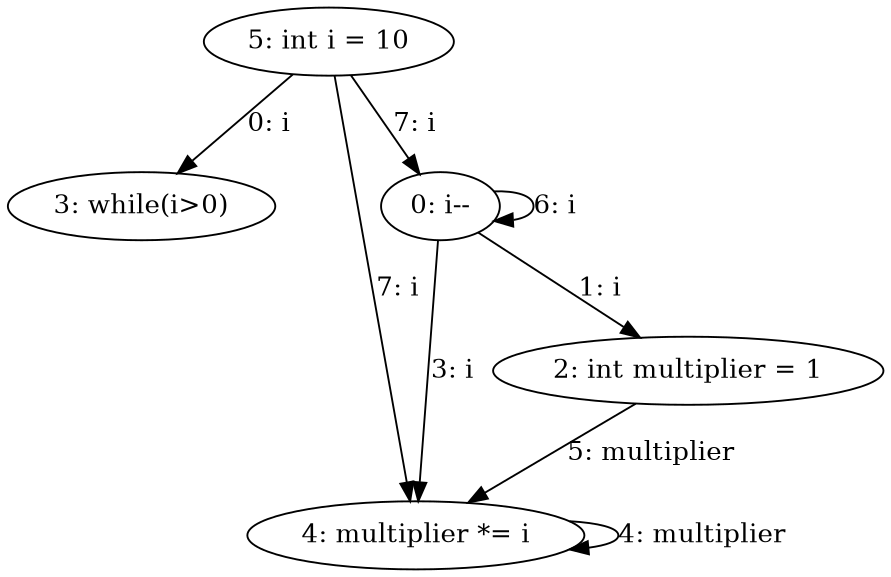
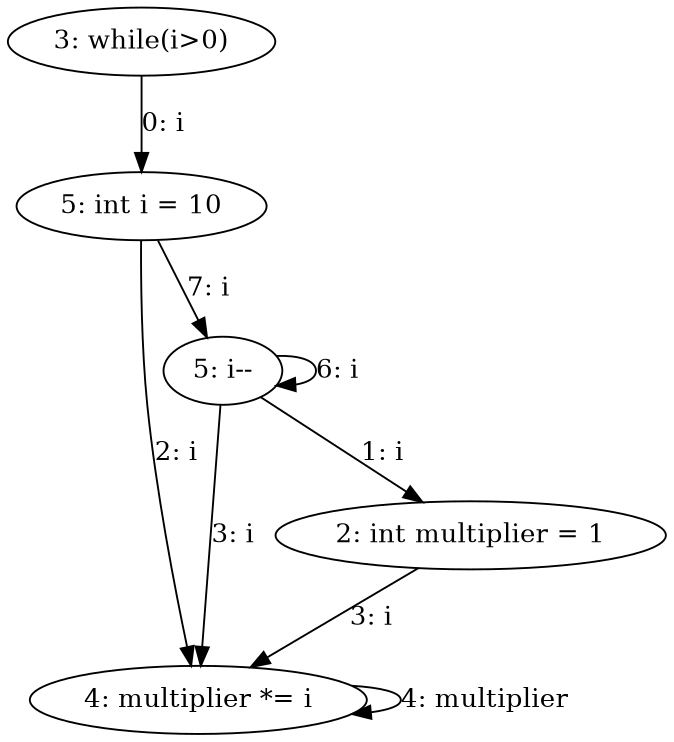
edge "5: int i = 10" -> "3: while(i>0)": reversed
node "0: i--": label "0: i--" -> "5: i--"
edge "5: int i = 10" -> "4: multiplier *= i": label "7: i" -> "2: i"
edge "2: int multiplier = 1" -> "4: multiplier *= i": label "5: multiplier" -> "3: i"
